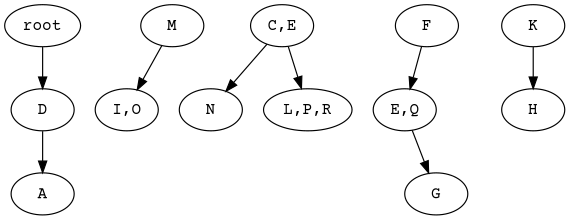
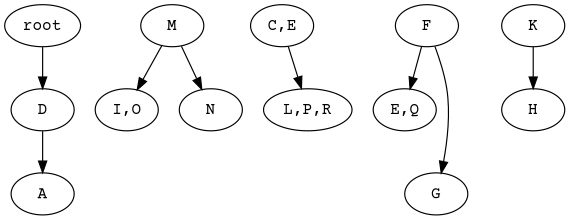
edge "C,E" -> "N": now "M" -> "N"
edge "E,Q" -> "G": now "F" -> "G"
